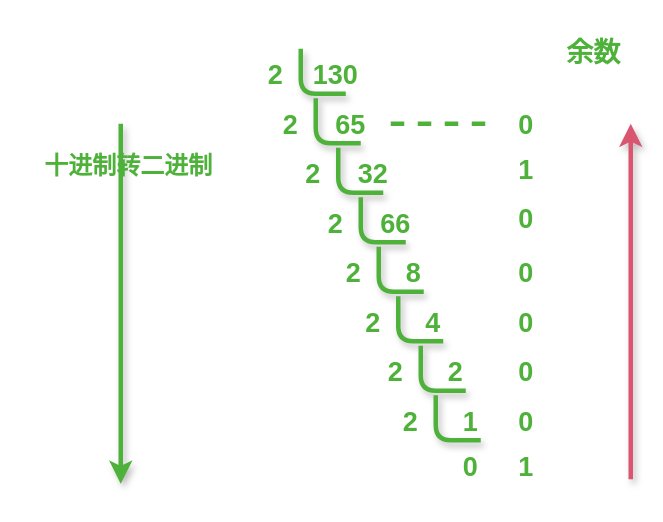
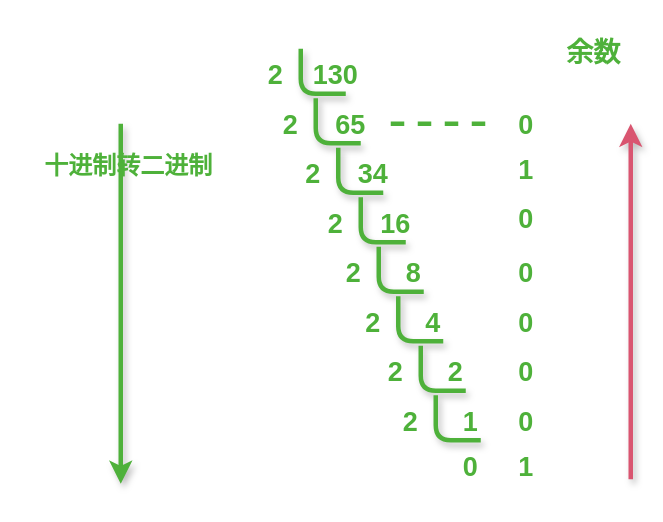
node "32": label "32" -> "34"
node "66": label "66" -> "16"
